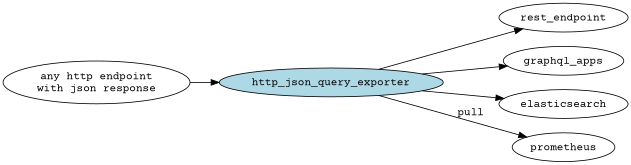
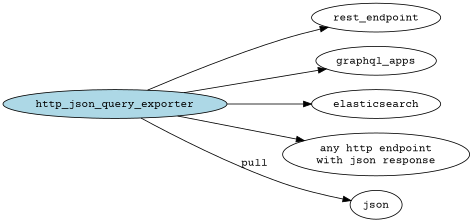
edge "any http endpoint with json response" -> "http_json_query_exporter": reversed
node "prometheus": label "prometheus" -> "json"
